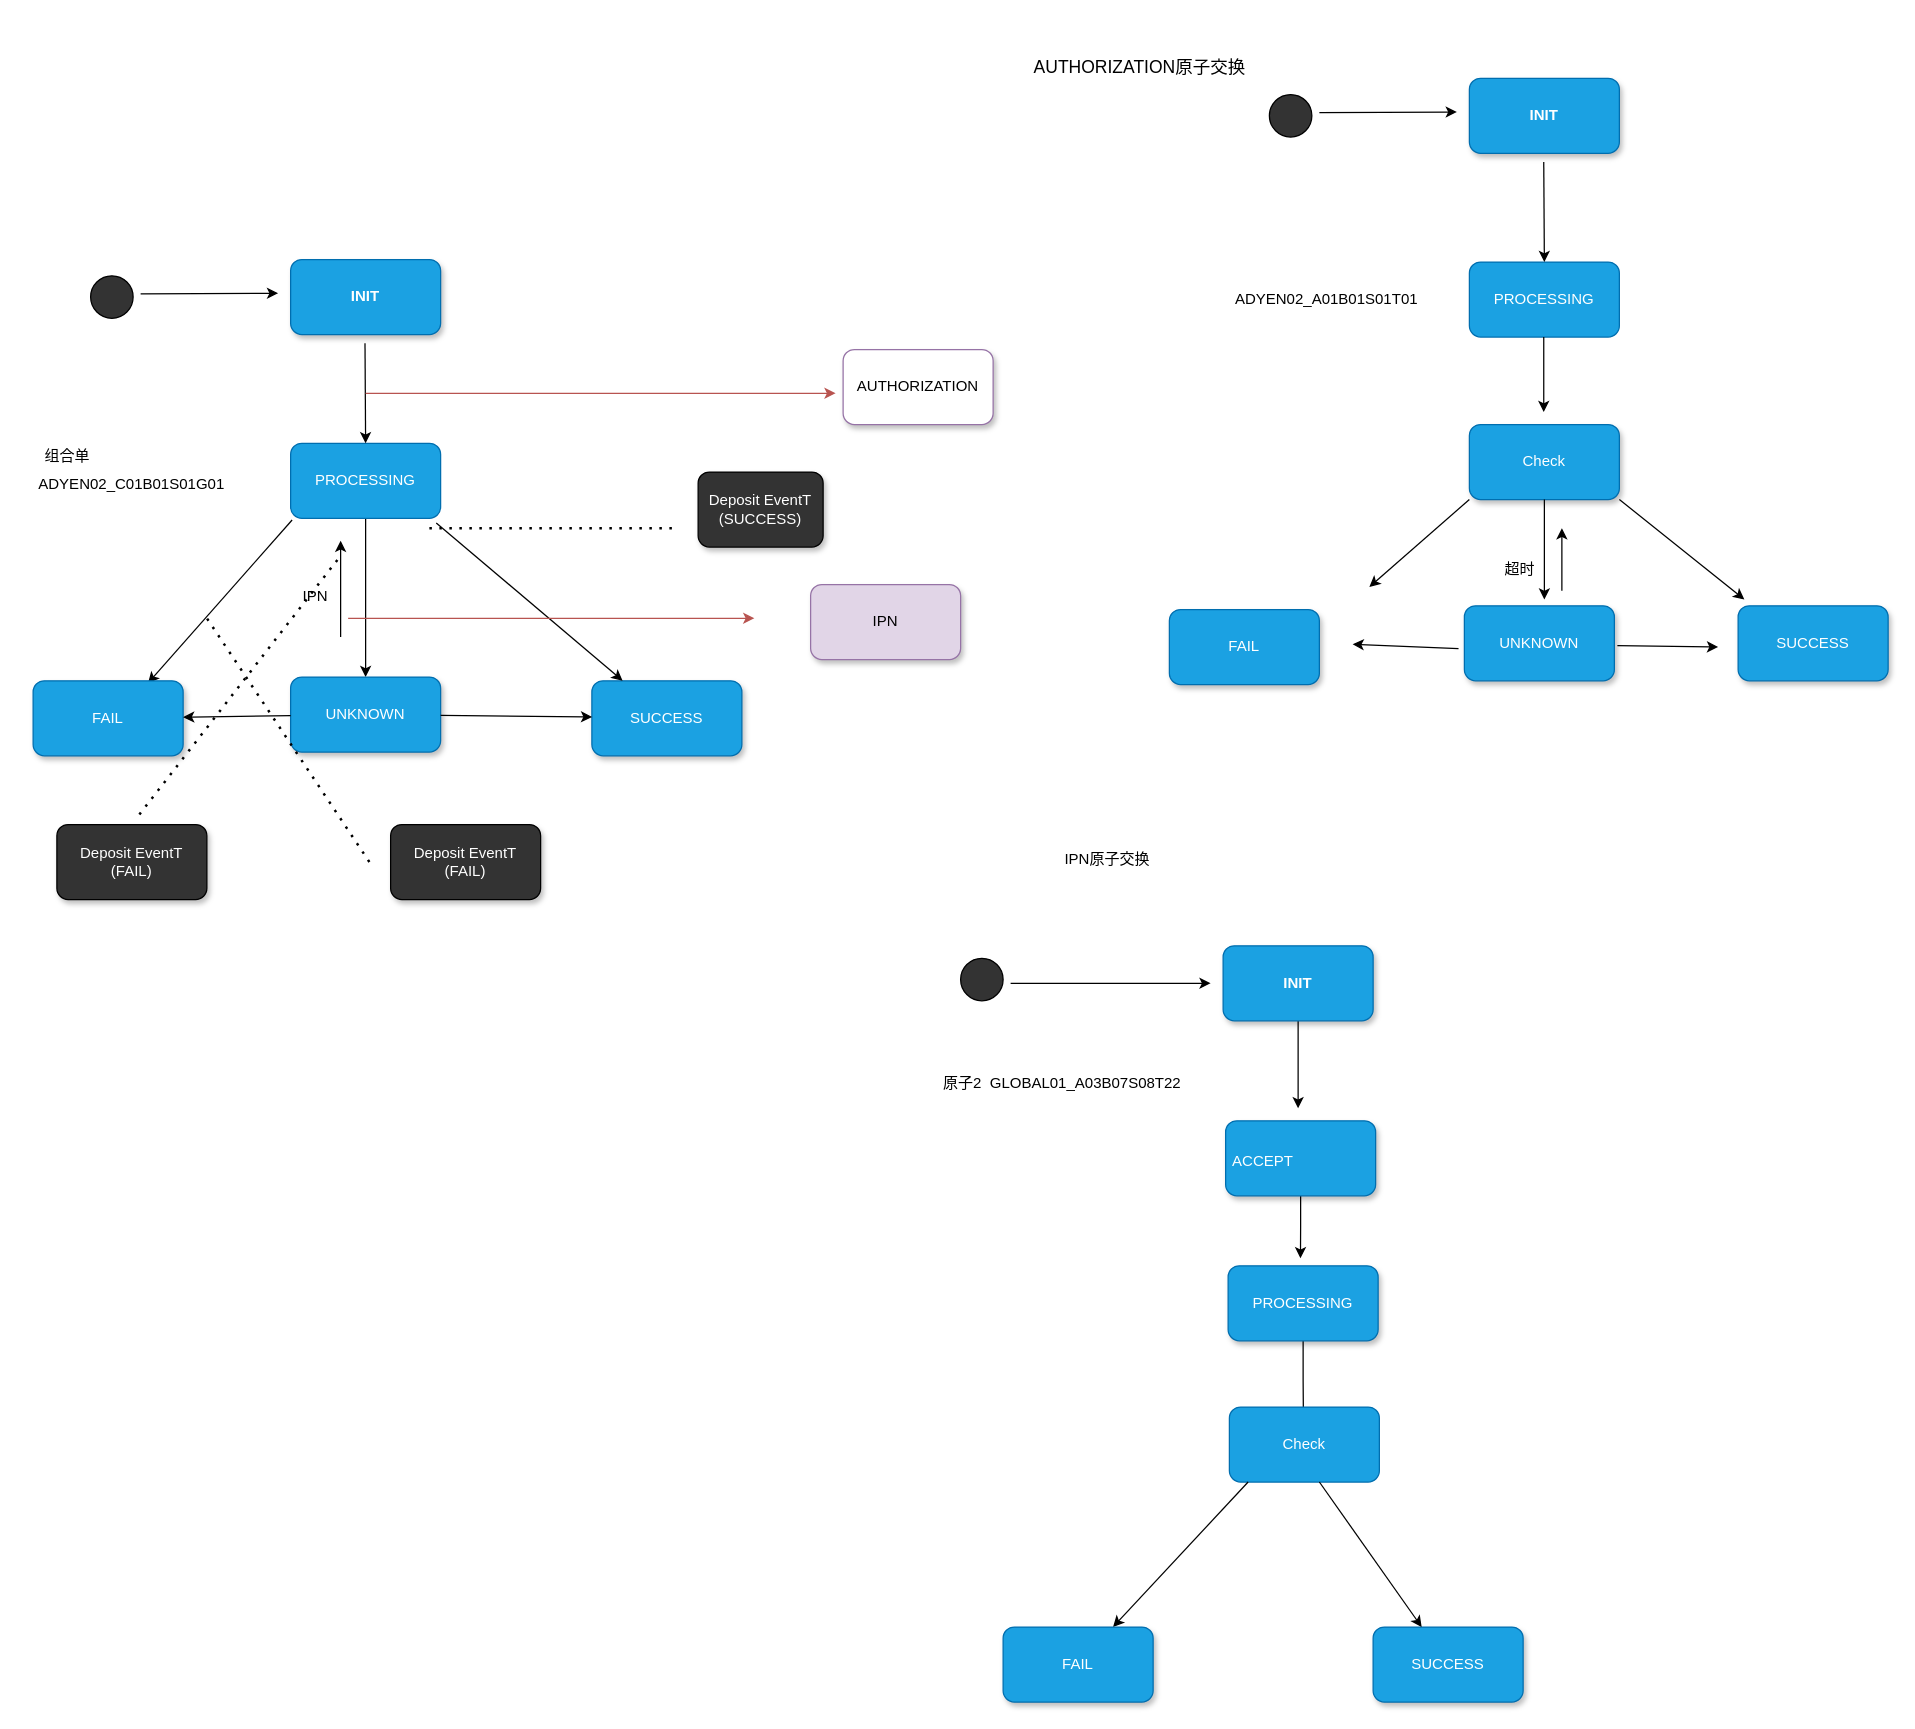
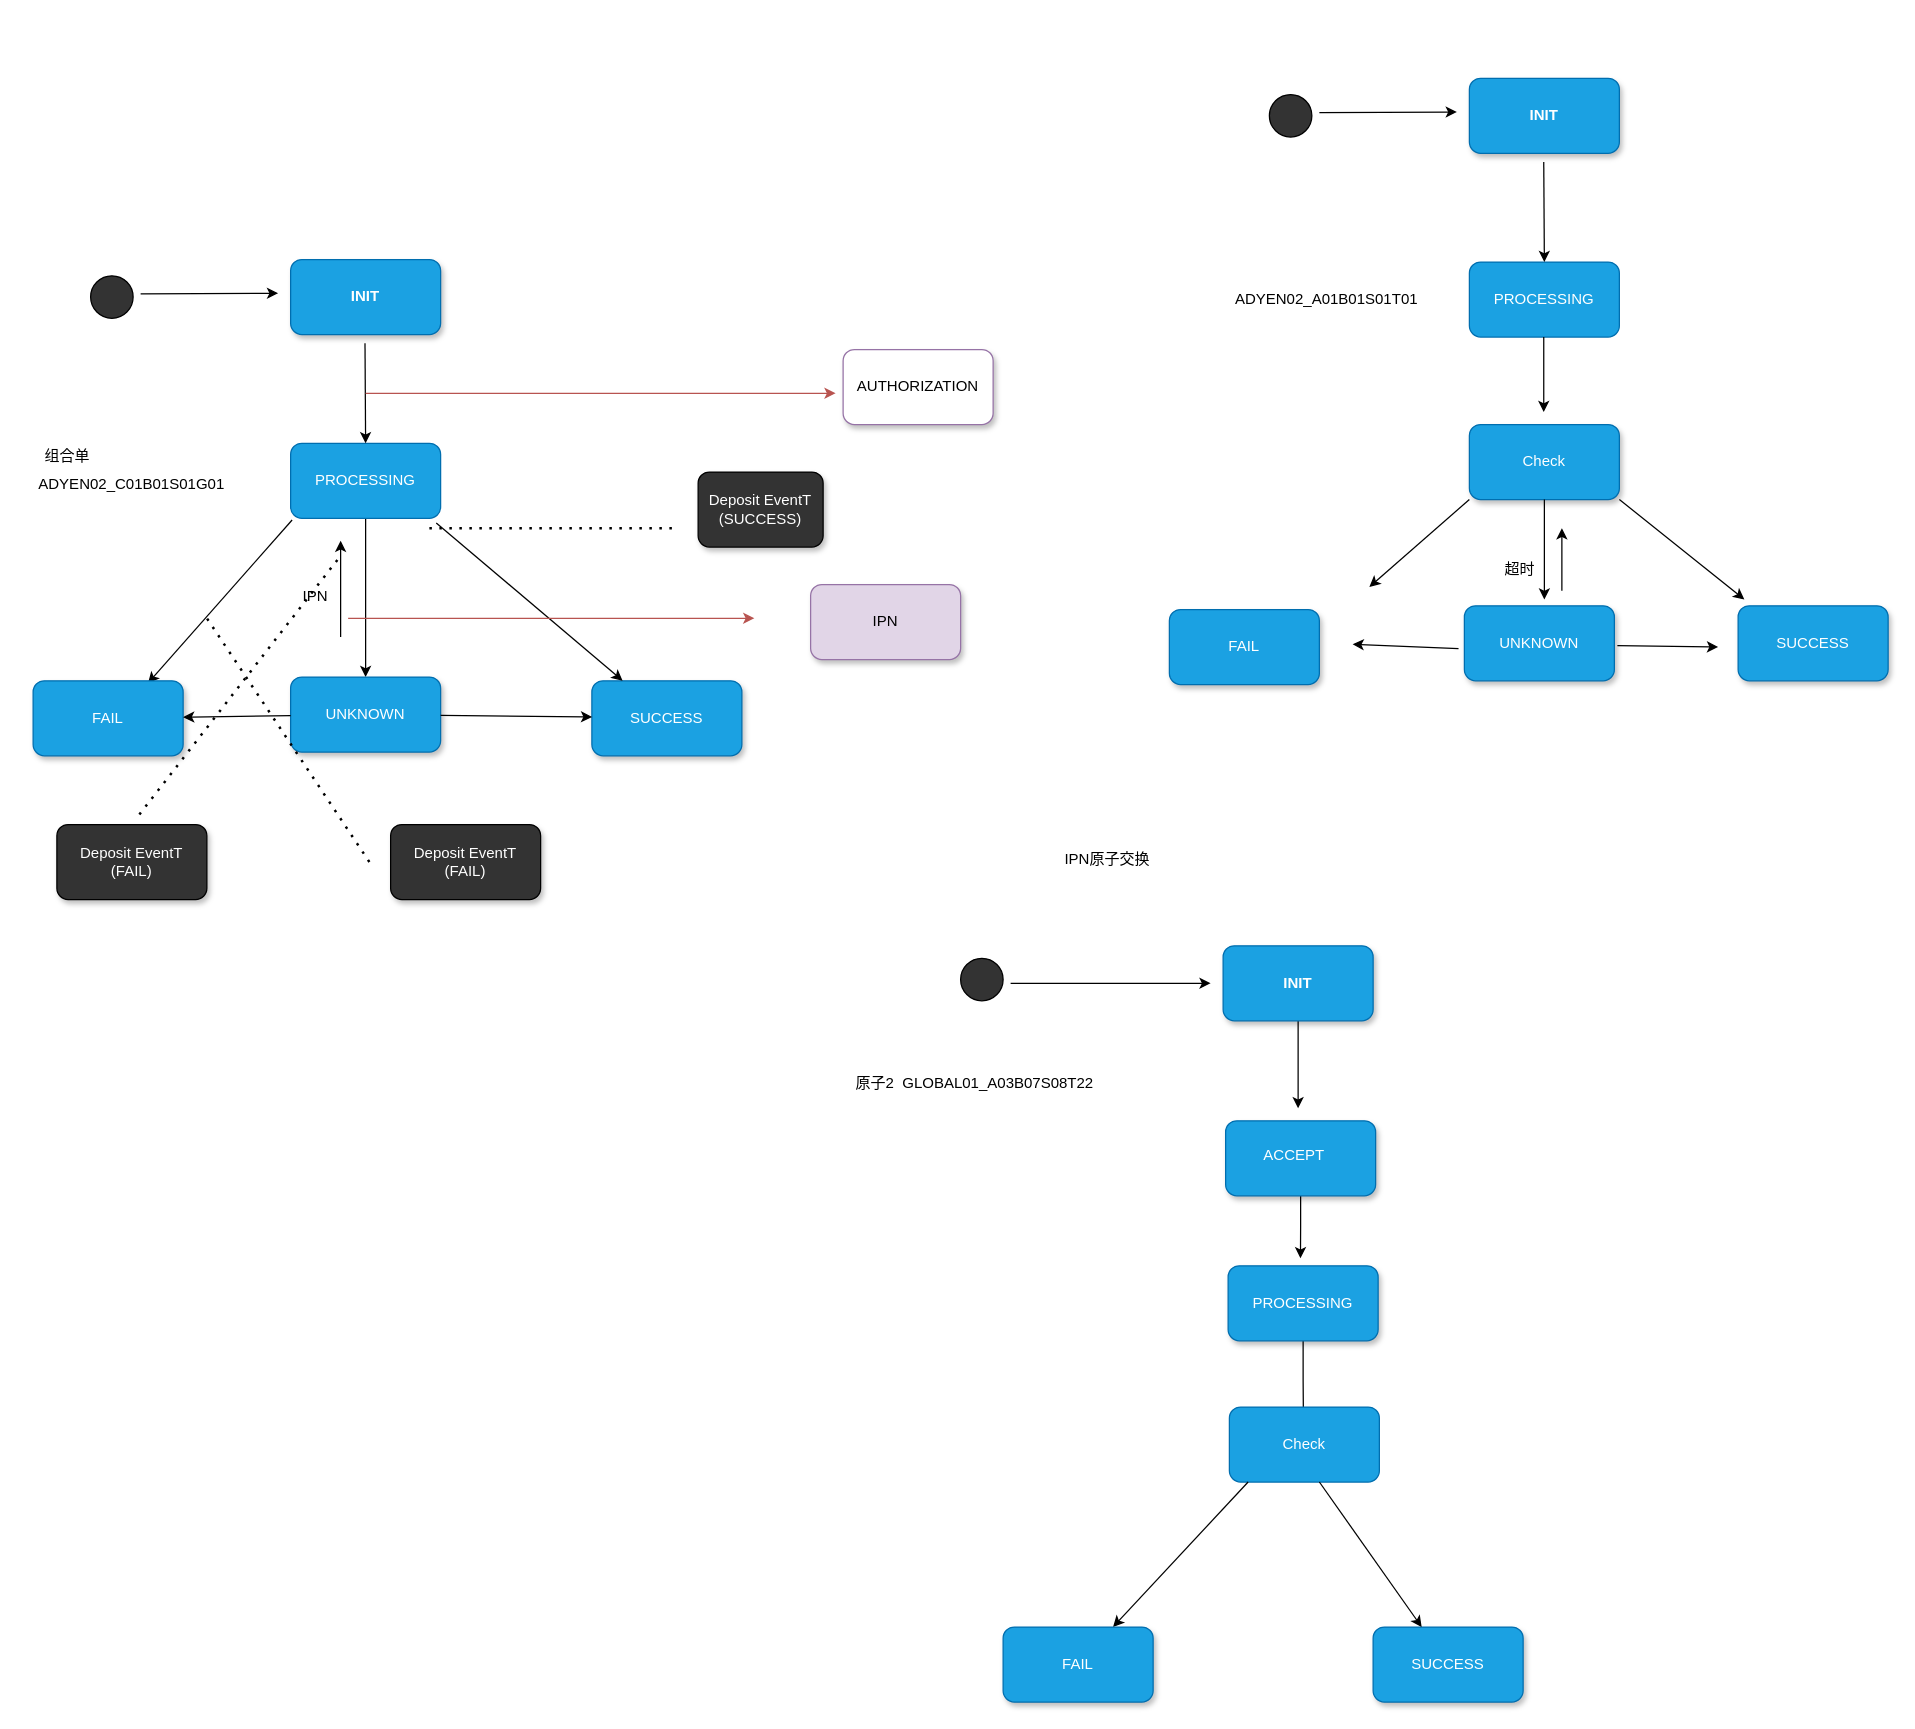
node "AUTHORIZATION原子交换": removed
node "原子2 GLOBAL01_A03B07S08T22": moved (1062, 1083) -> (974, 1083)
node "ACCEPT": moved (1263, 1162) -> (1294, 1156)
